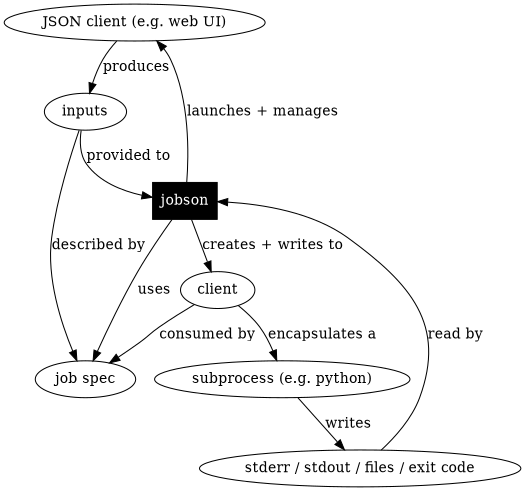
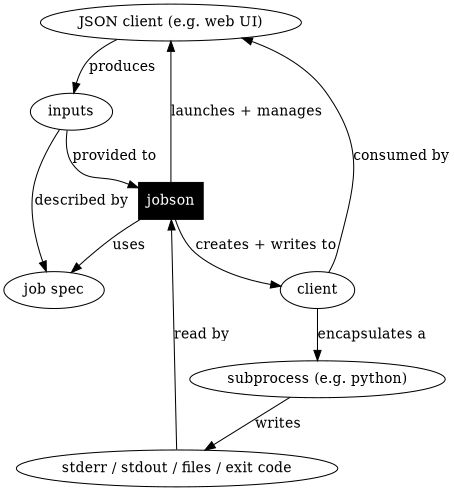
edge "client" -> "job spec": now "client" -> "JSON client (e.g. web UI)"
